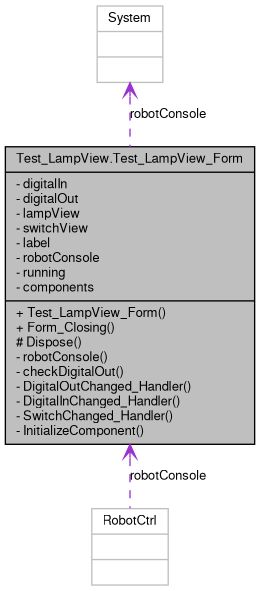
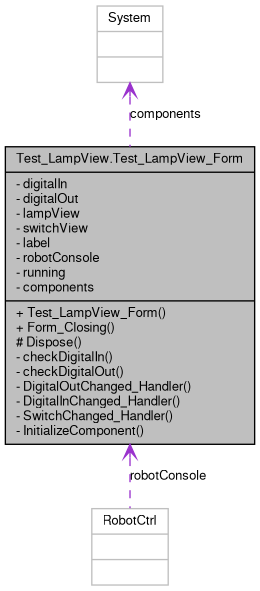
edge "Test_LampView.Test_LampView_Form" -> "System": label "robotConsole" -> "components"
node "Test_LampView.Test_LampView_Form": text "- robotConsole()" -> "- checkDigitalIn()"
